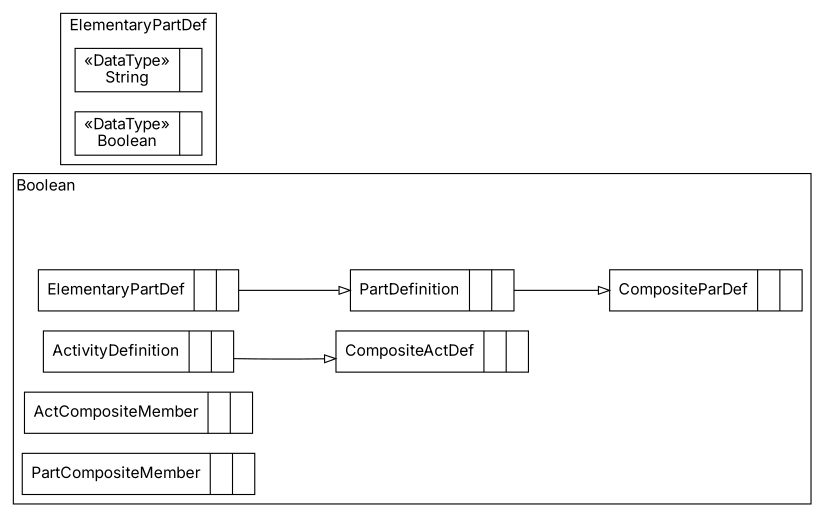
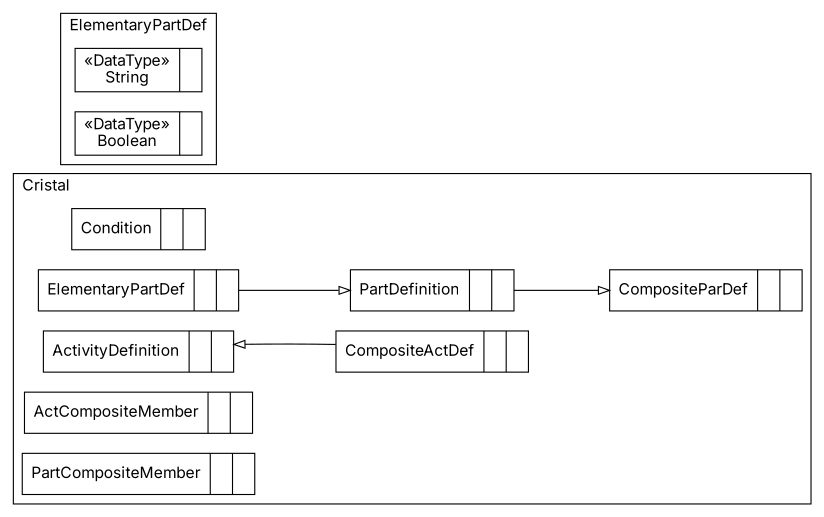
cluster "Boolean": label "Boolean" -> "Cristal"
node "Condition": added
edge "ActivityDefinition" -> "CompositeActDef": reversed
